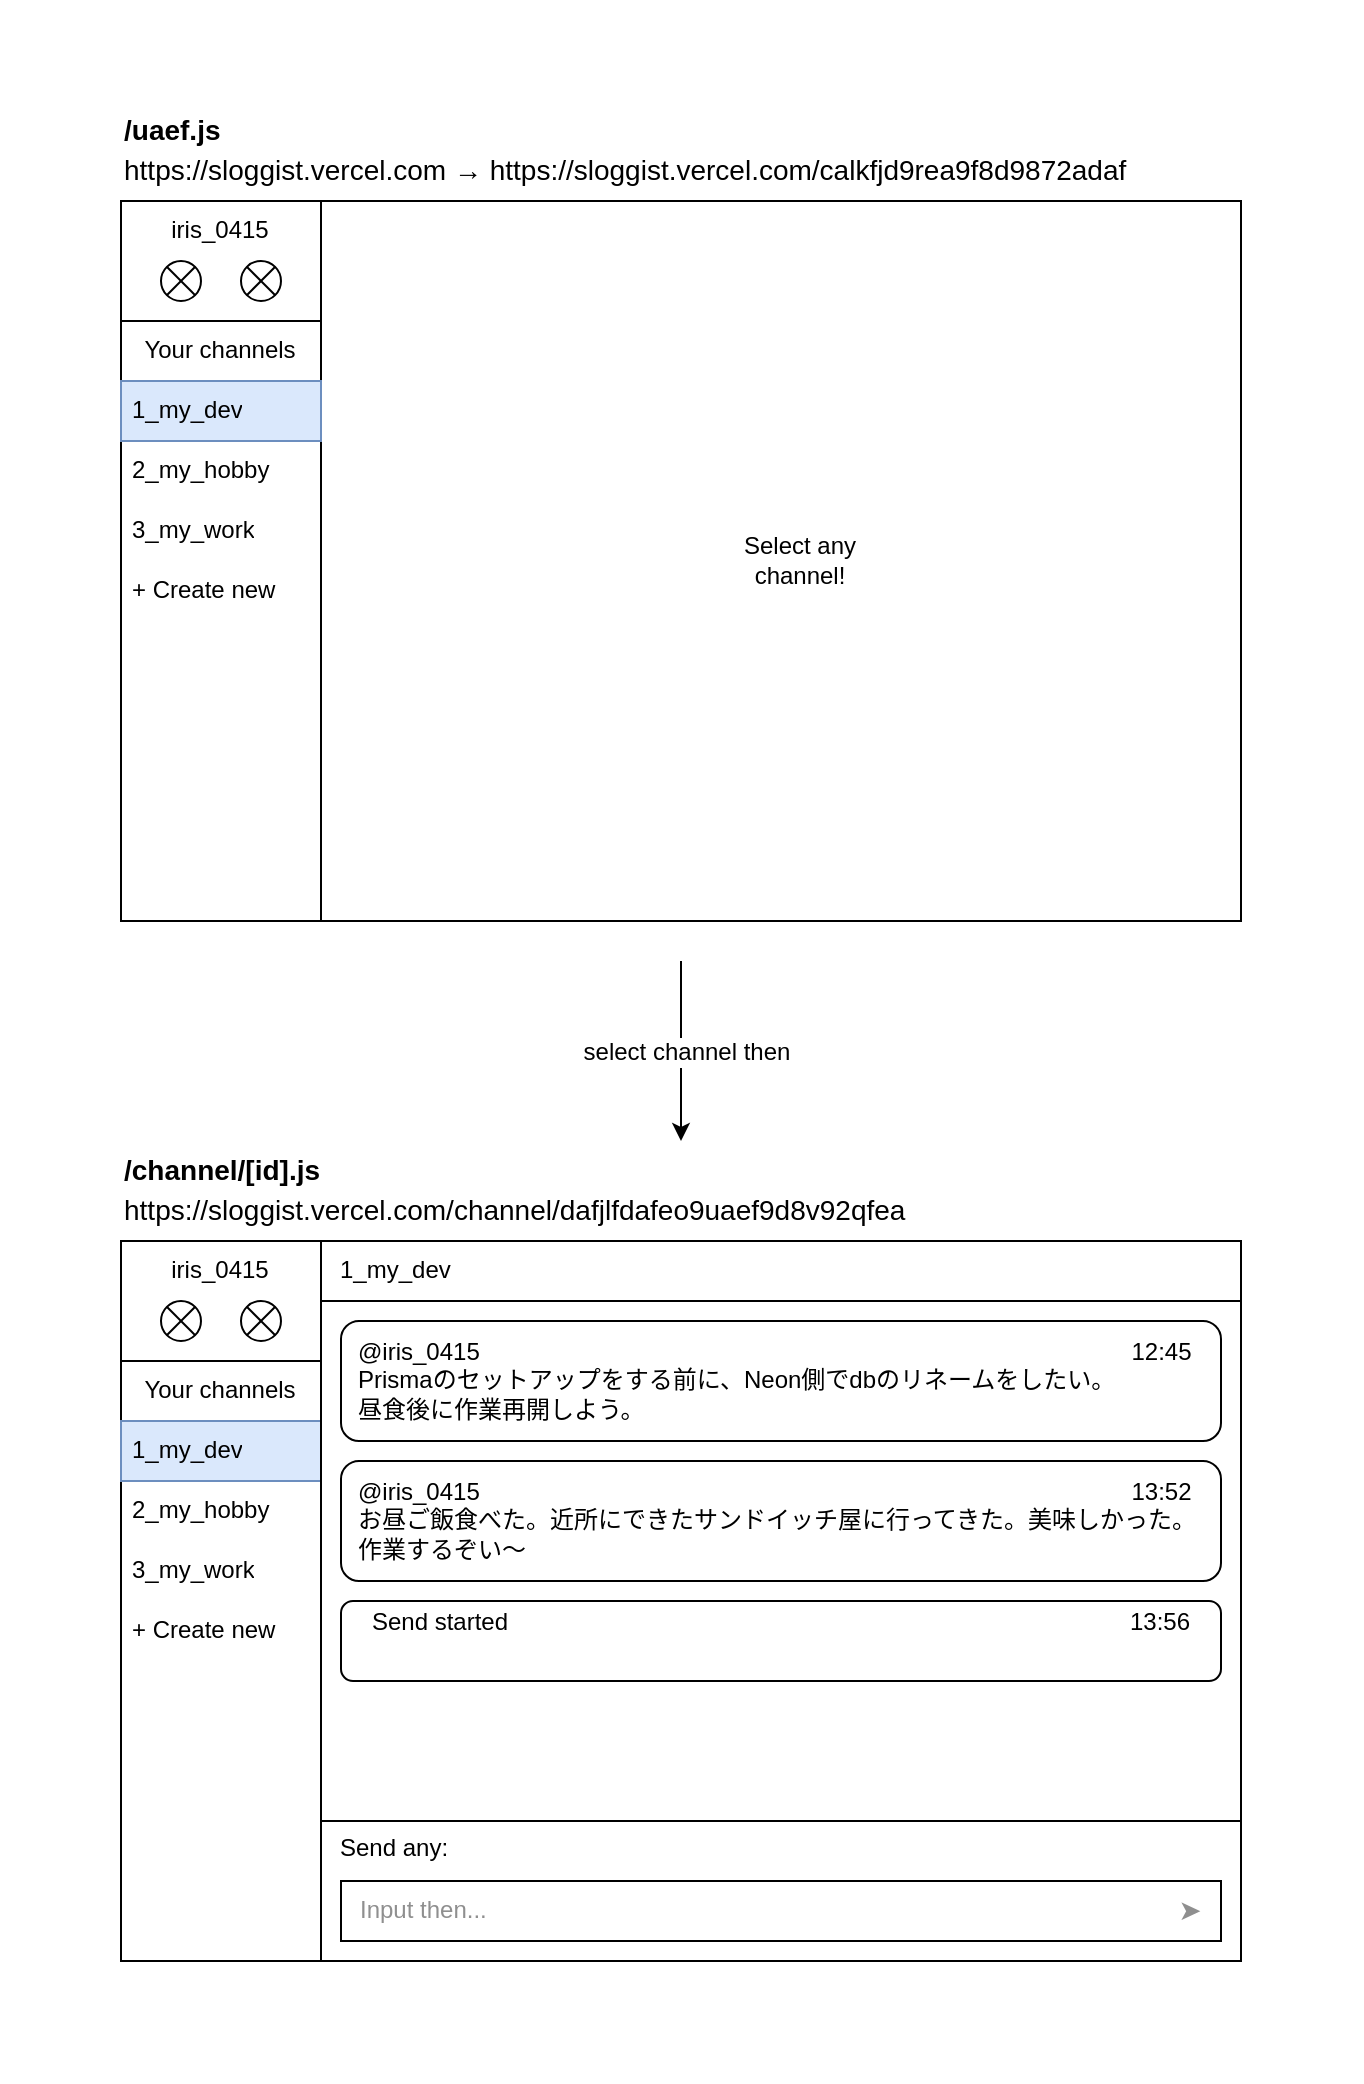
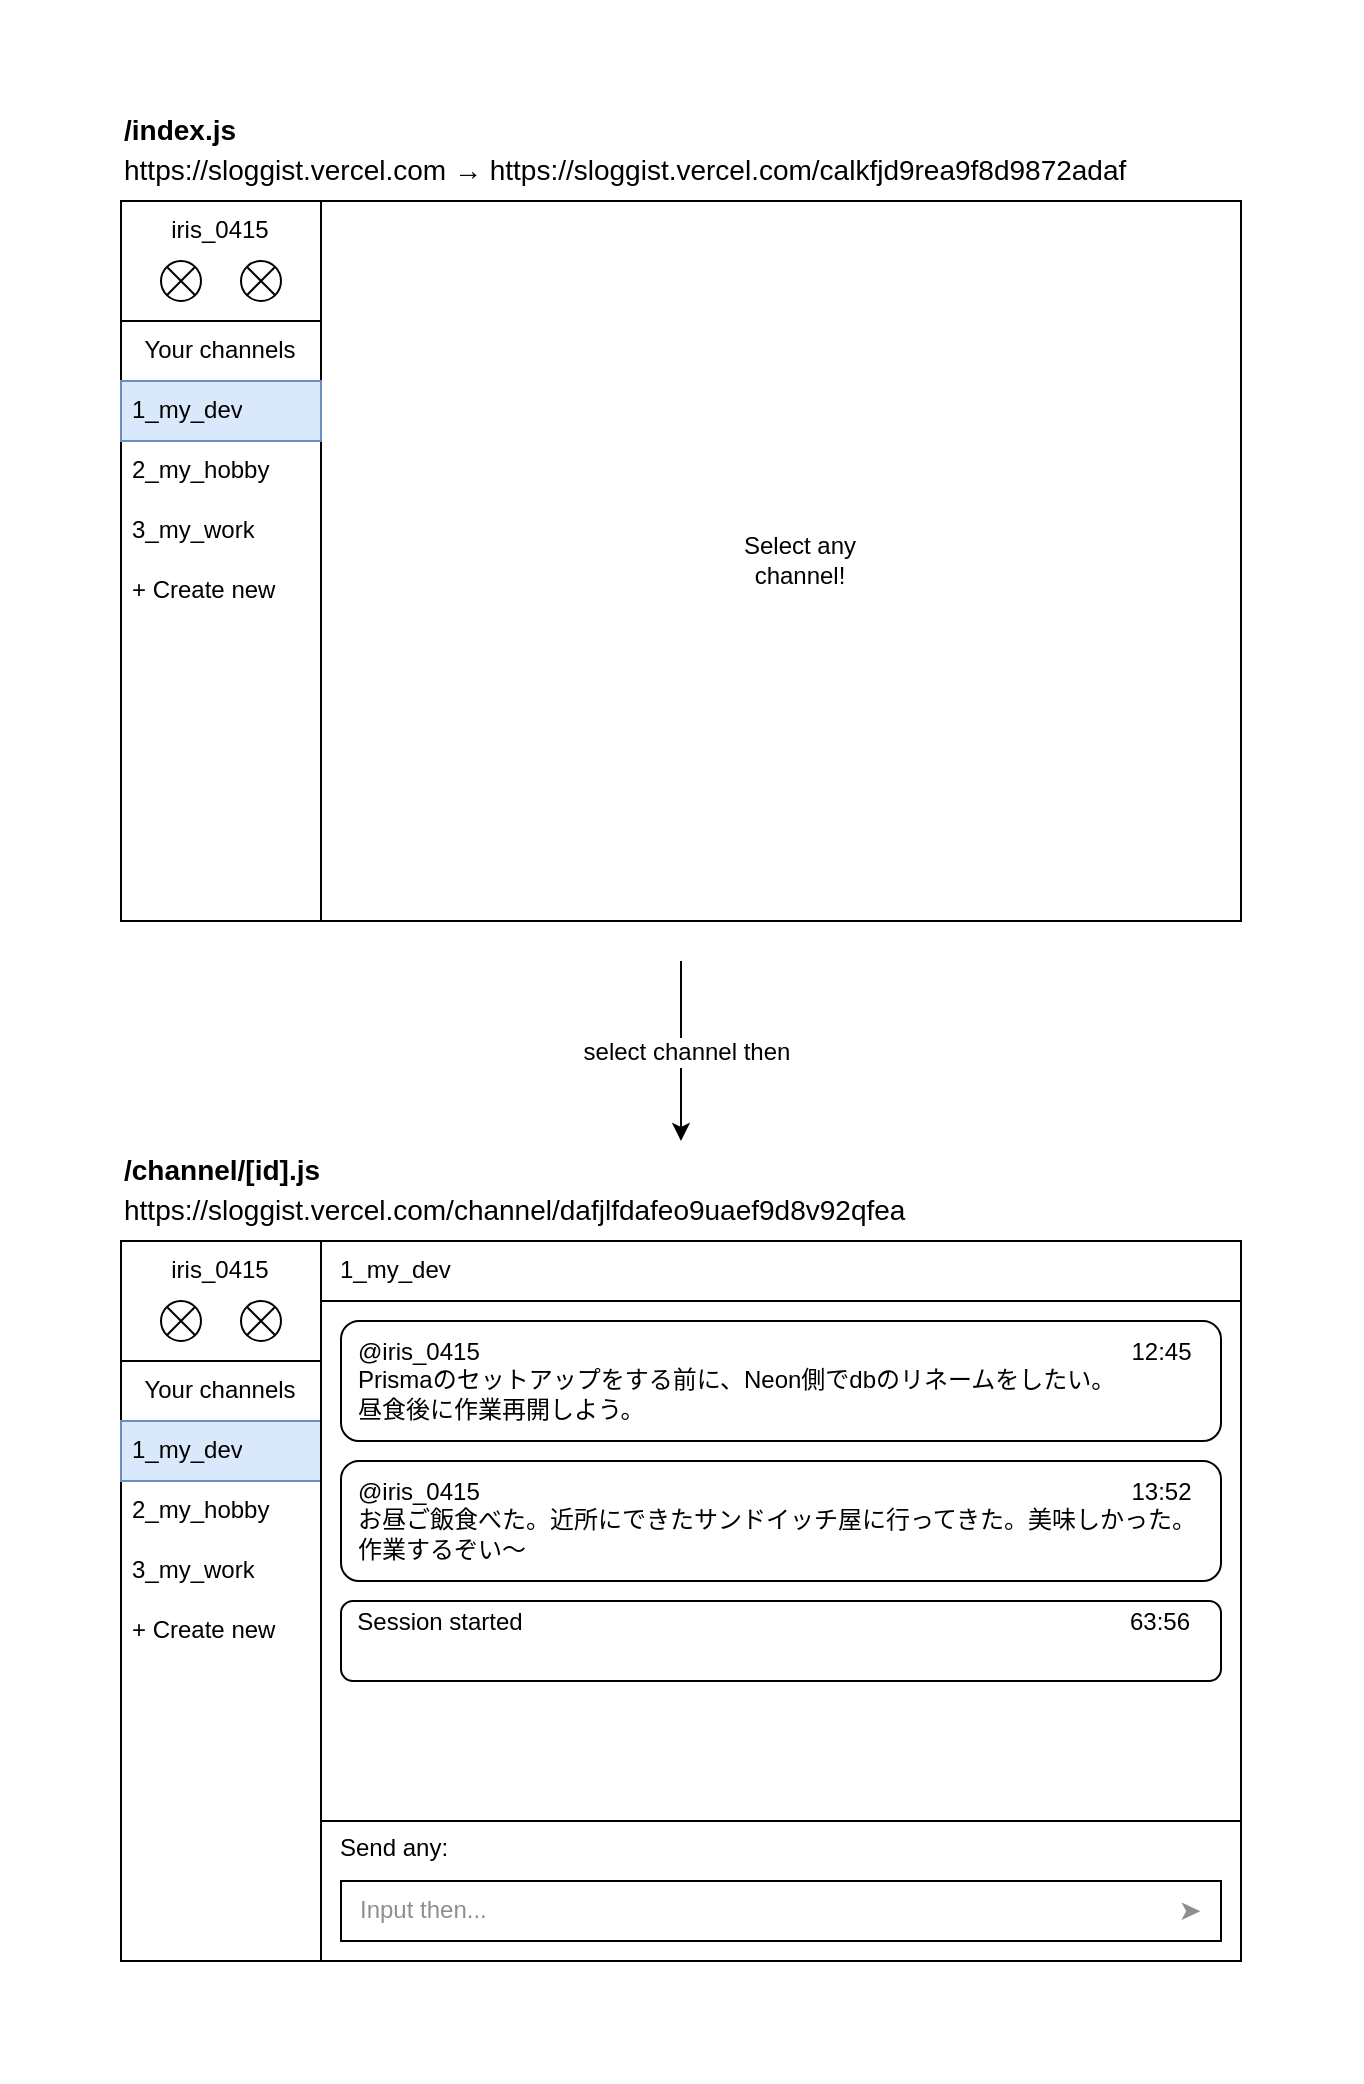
node "/uaef.js": label "/uaef.js" -> "/index.js"
node "Send started": label "Send started" -> "Session started"
node "13:56": label "13:56" -> "63:56"
